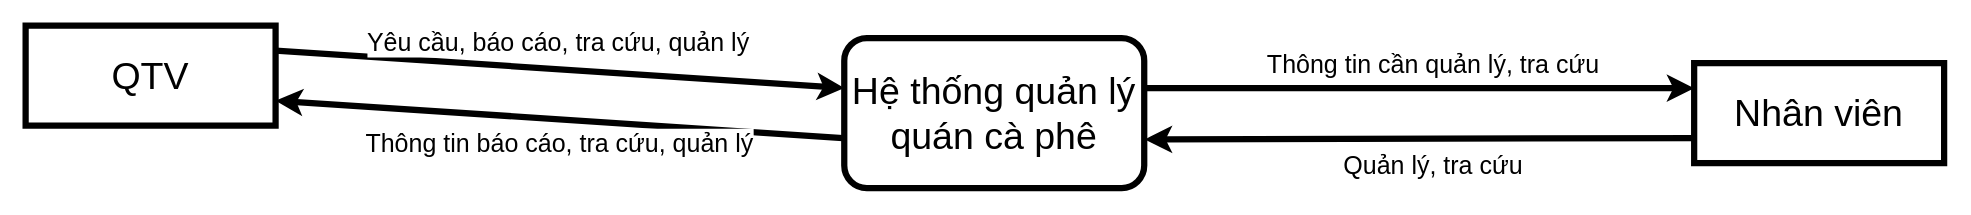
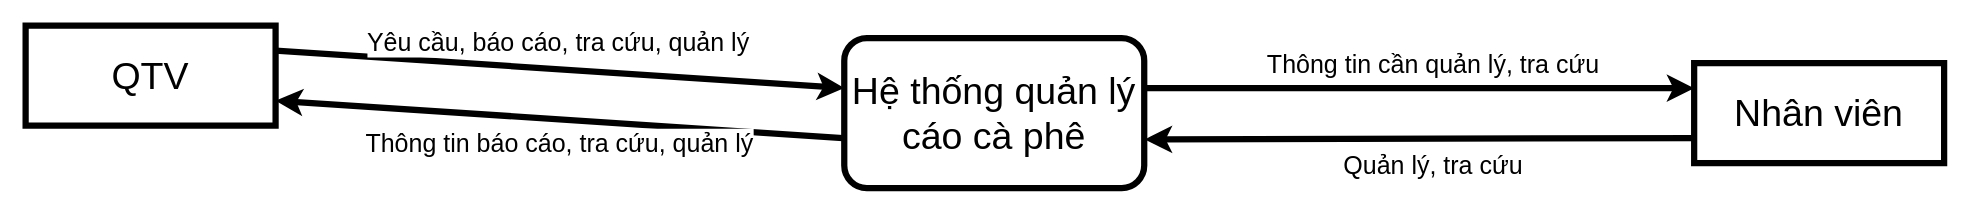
node "Hệ thống quản lý quán cà phê": label "Hệ thống quản lý quán cà phê" -> "Hệ thống quản lý cáo cà phê"
